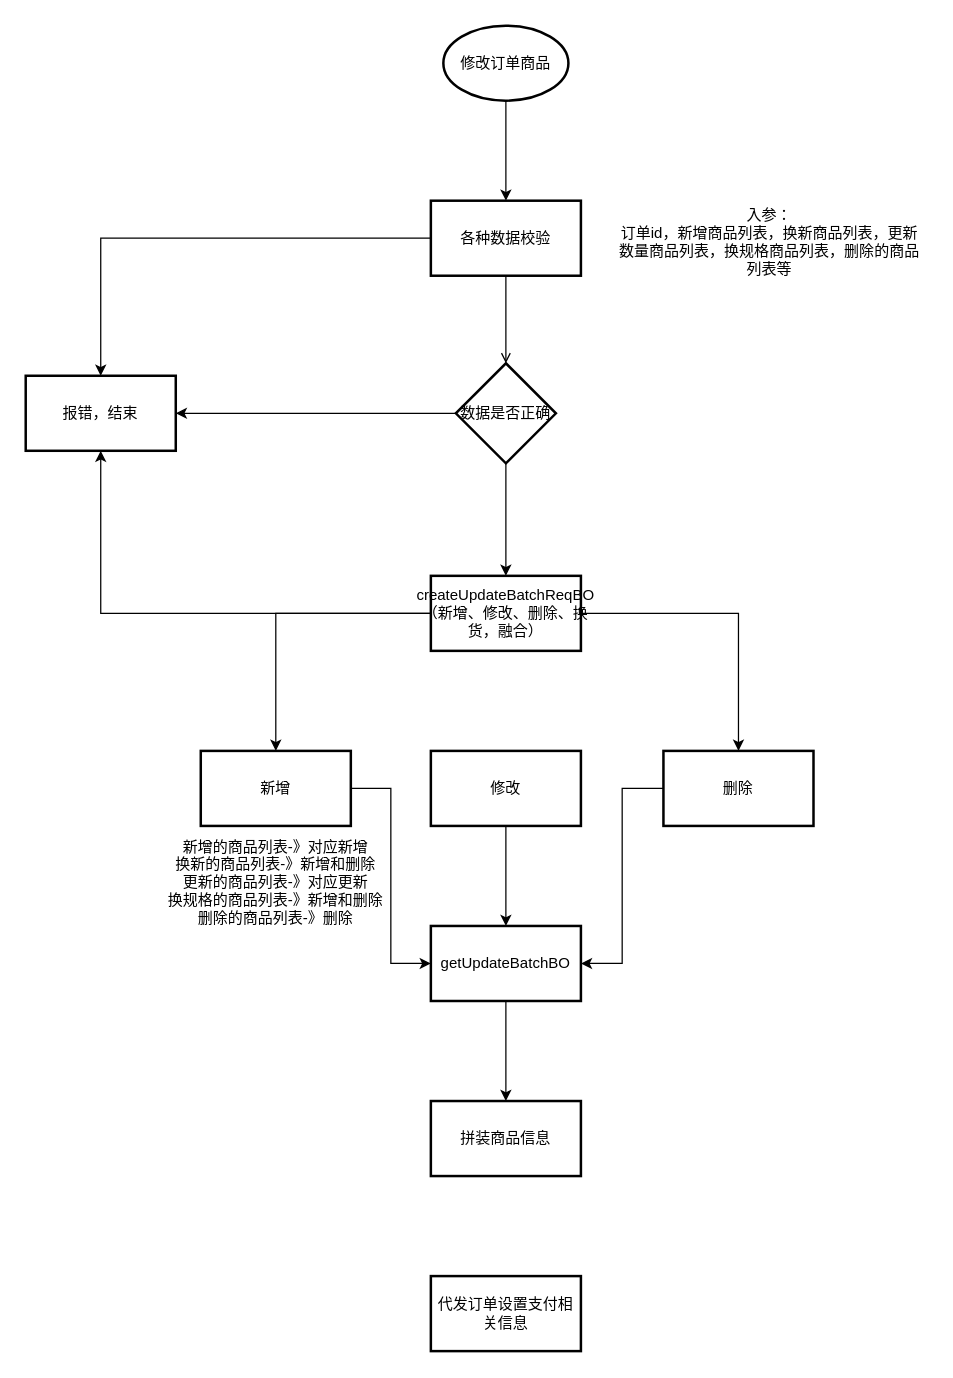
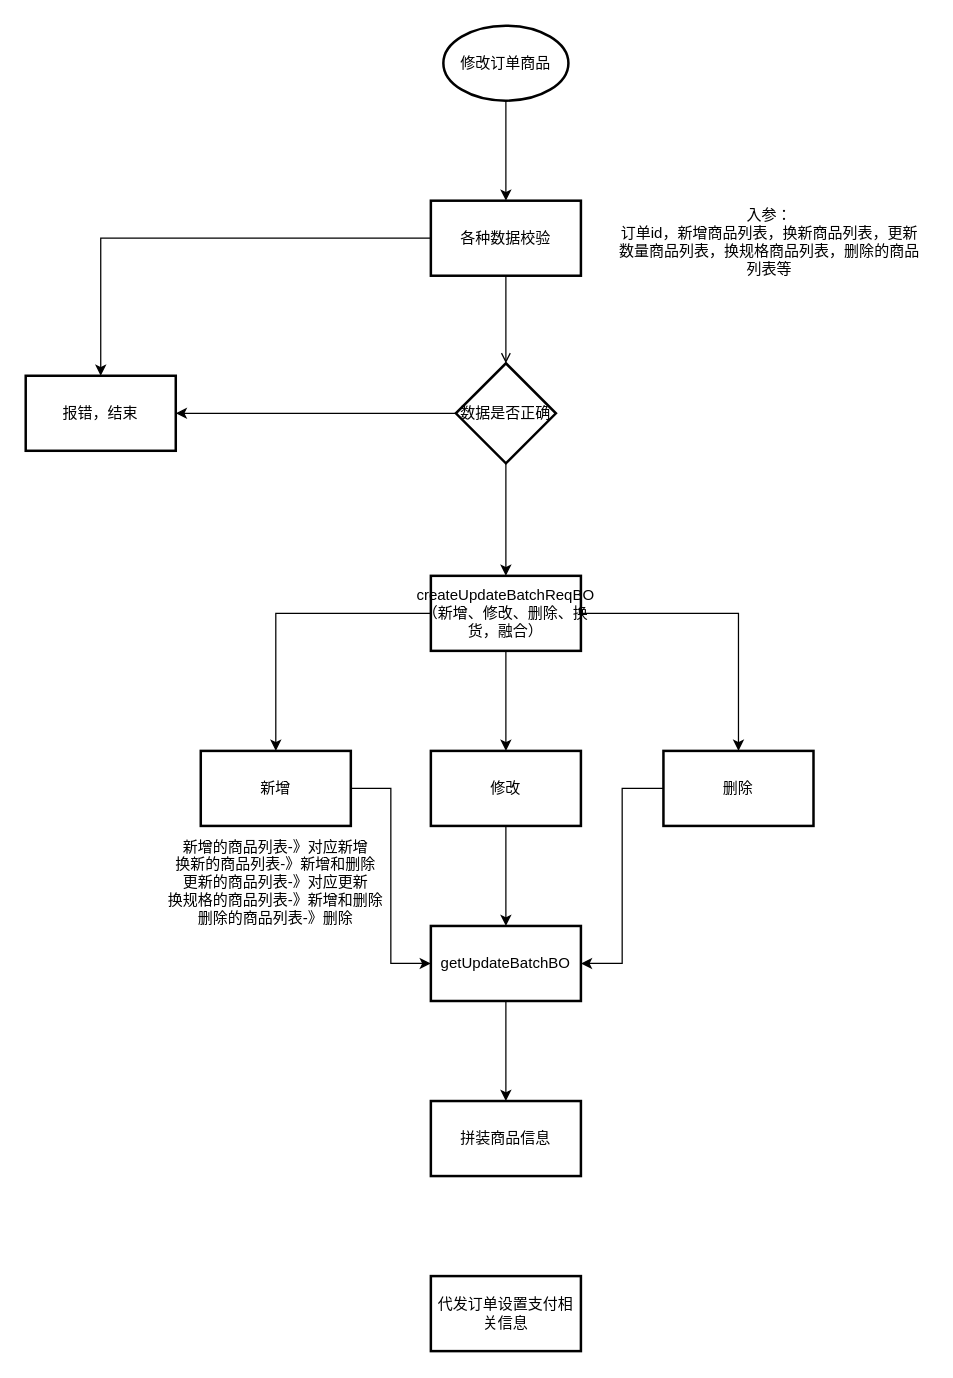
edge "createUpdateBatchReqBO（新增、修改、删除、换货，融合）" -> "报错，结束": now "createUpdateBatchReqBO（新增、修改、删除、换货，融合）" -> "修改"
